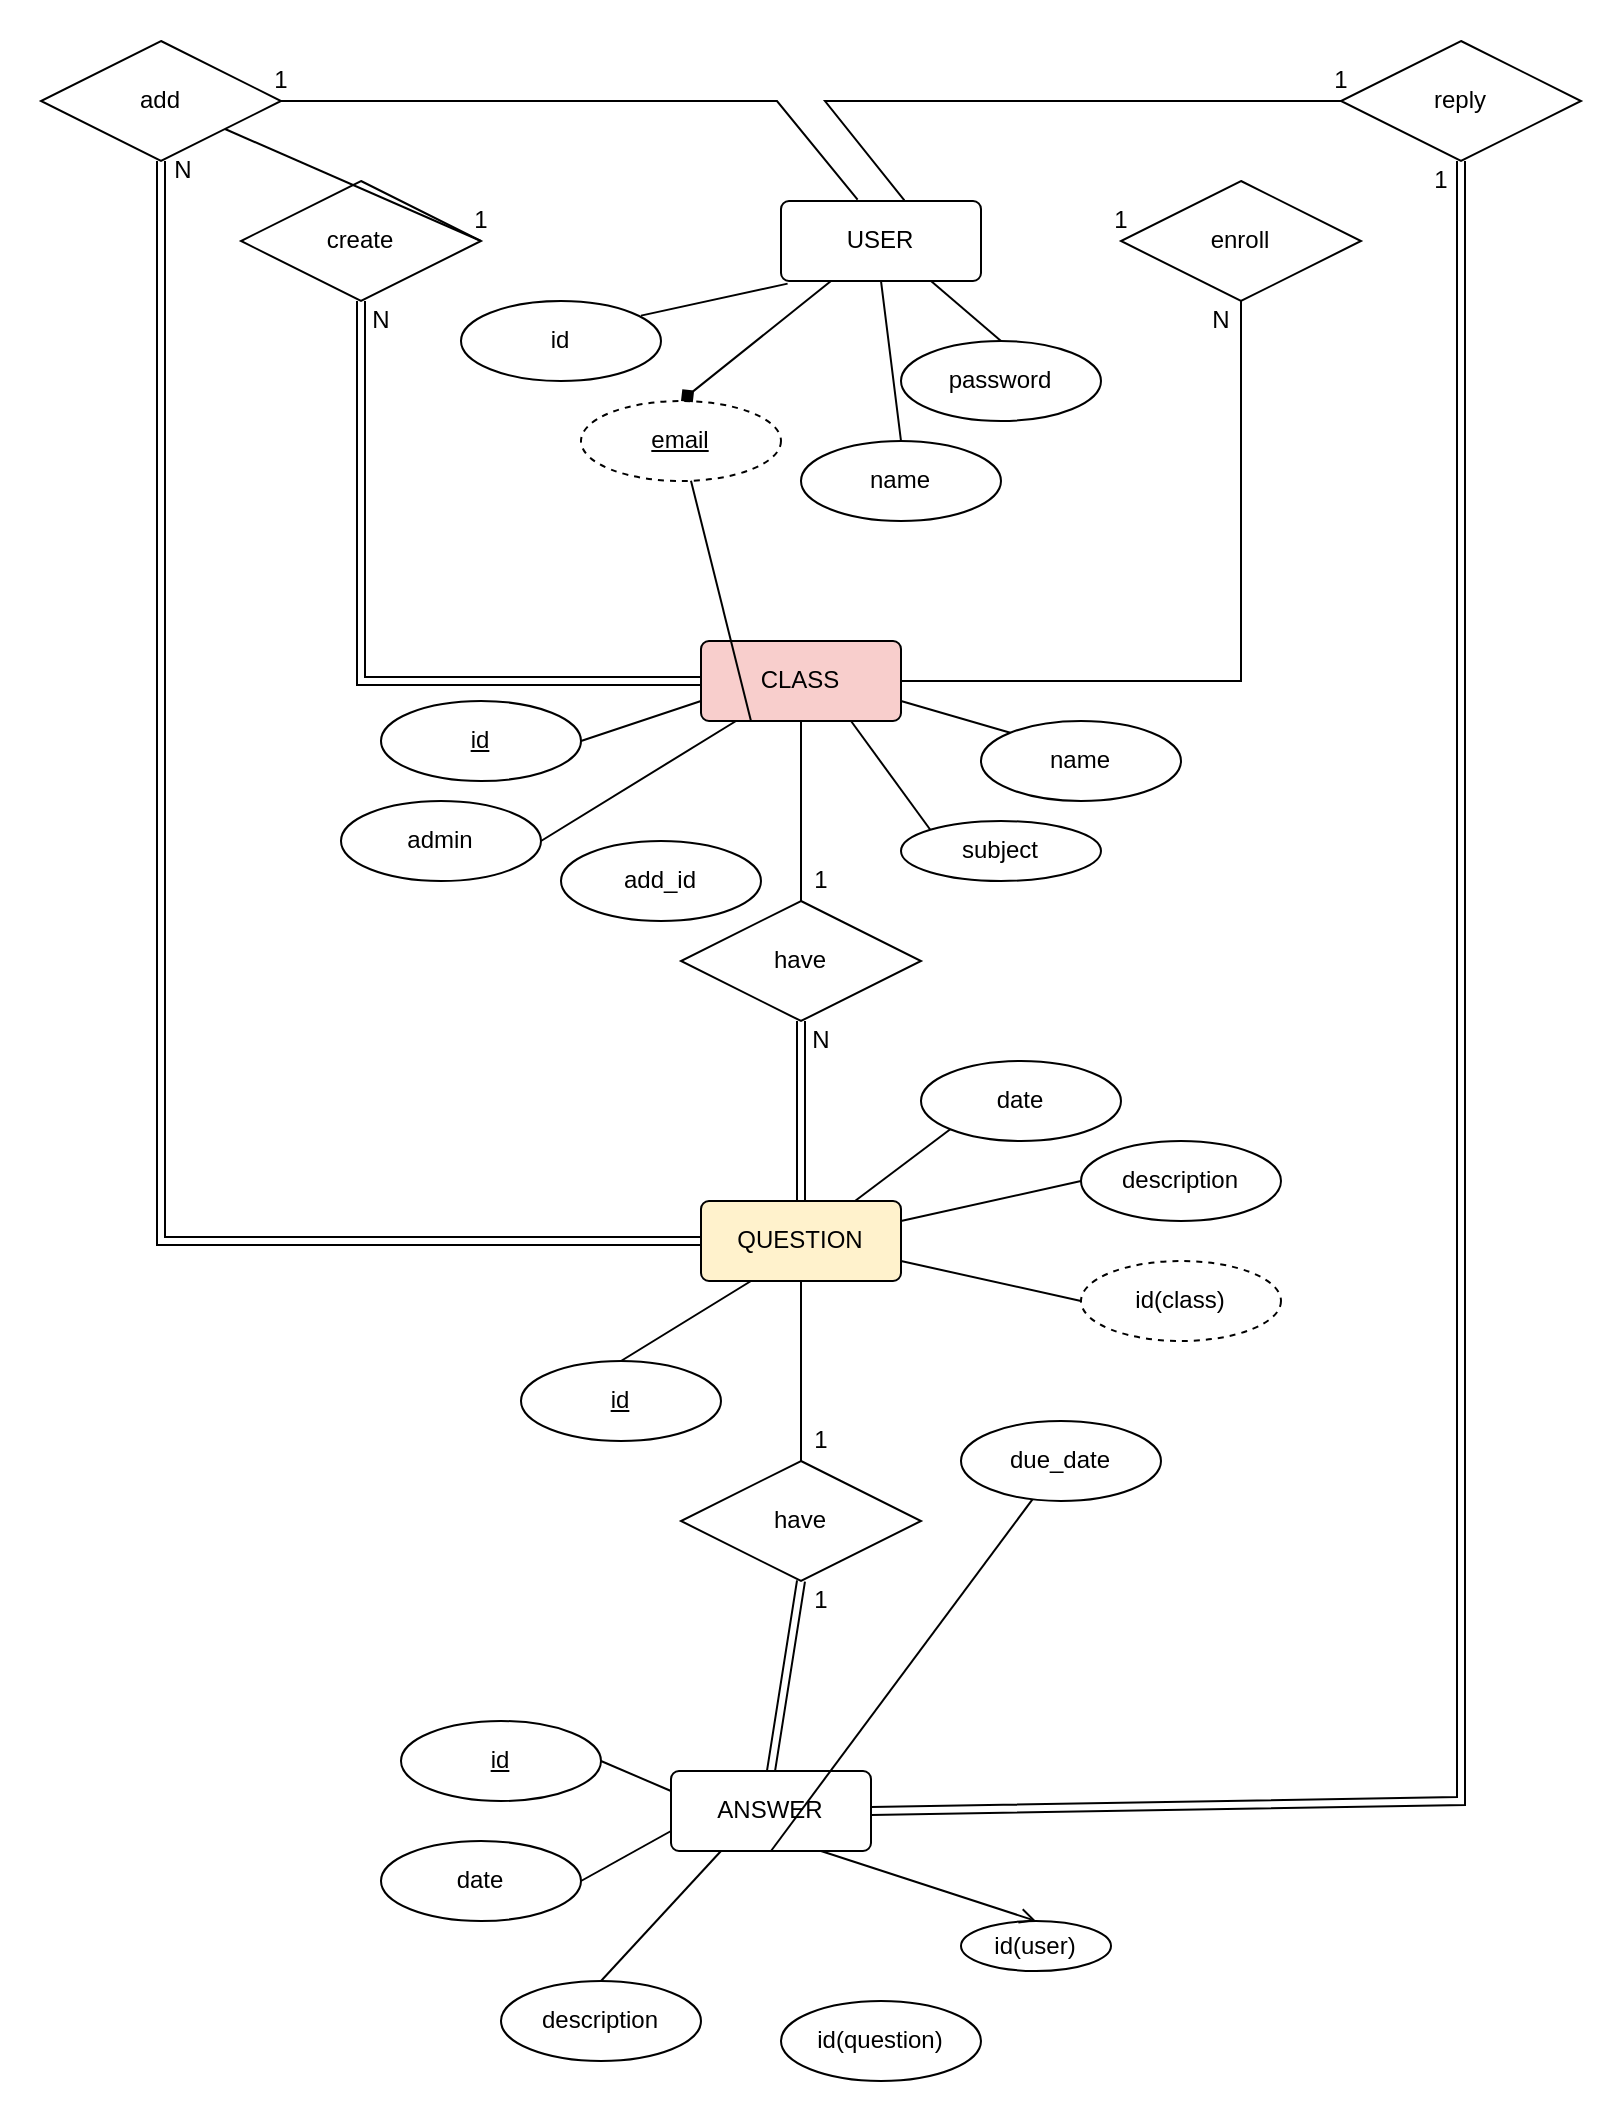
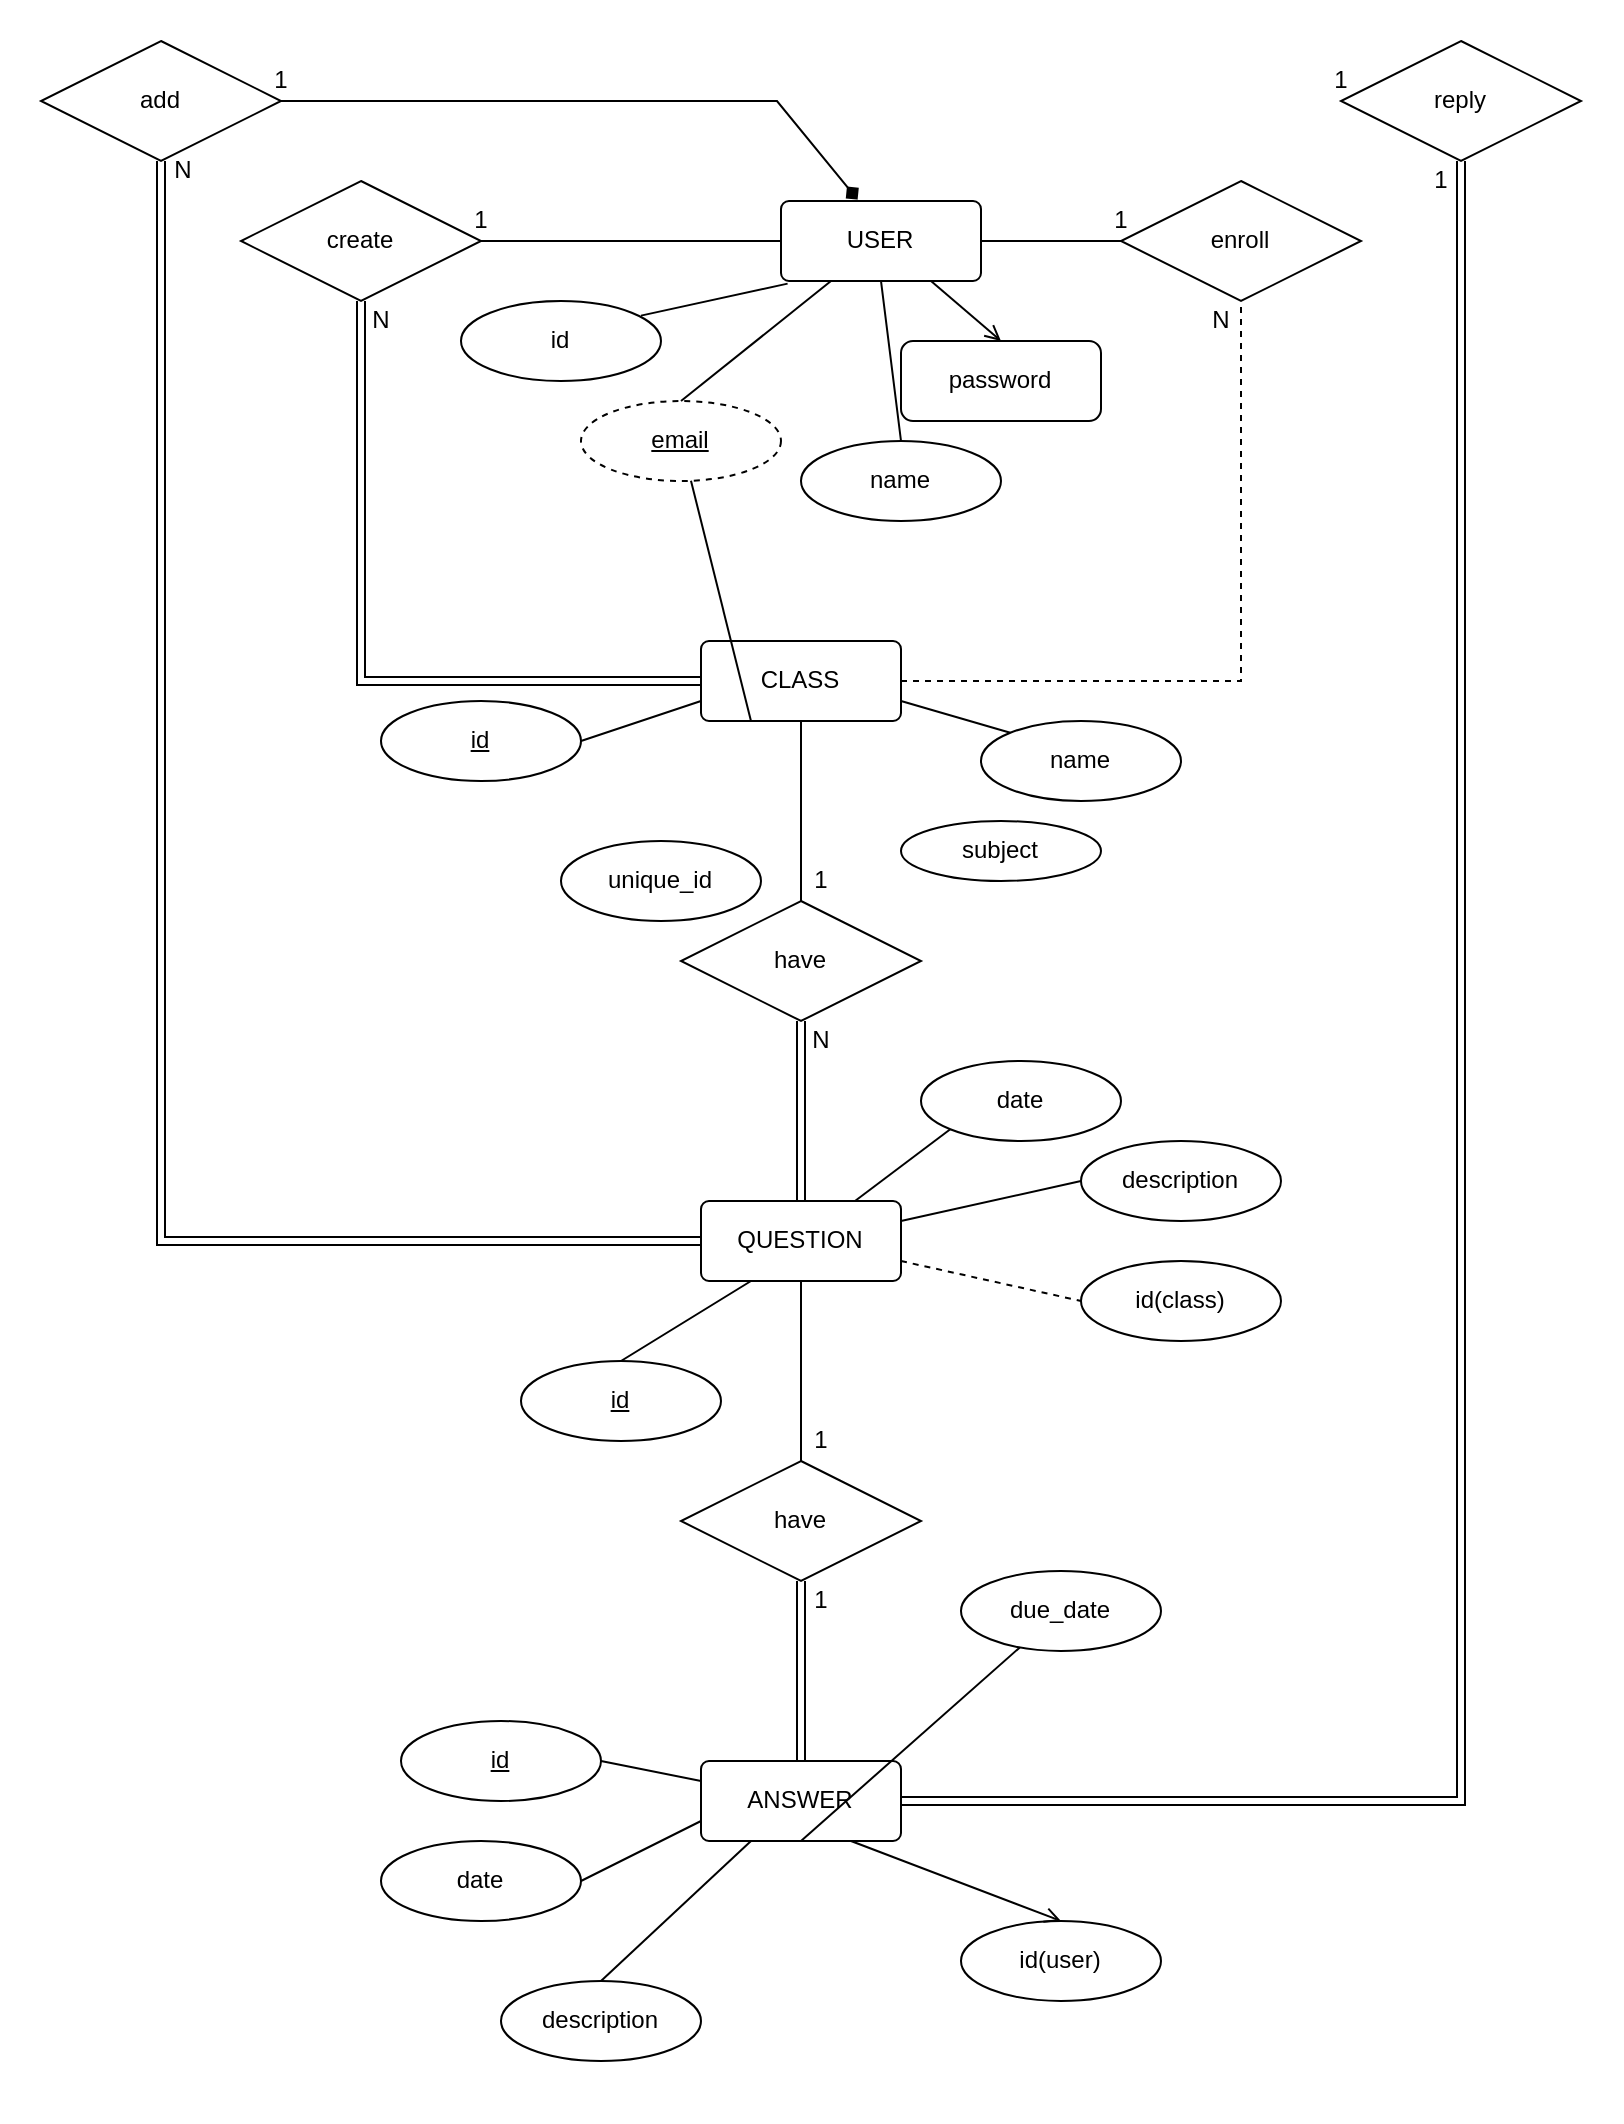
edge "reply" -- "USER": removed
edge "add" -- "create": now "USER" -- "create"
edge "add" -- "USER": arrowhead none -> diamond
edge "USER" -- "enroll": added
edge "USER" -- "password": arrowhead none -> open
node "password": shape ellipse -> rounded rectangle
edge "USER" -> "email": arrowhead diamond -> none
edge "enroll" -- "CLASS": style solid -> dashed
node "CLASS": fillcolor #f8cecc -> #ffffff
edge "CLASS" -- "subject": removed
edge "CLASS" -- "admin": removed
node "admin": removed
node "add_id": label "add_id" -> "unique_id"
node "QUESTION": fillcolor #fff2cc -> #ffffff
edge "QUESTION" -- "id(class)": style solid -> dashed
node "id(class)": style dashed -> solid
node "due_date": moved (1061, 1461) -> (1061, 1611)
node "ANSWER": moved (771, 1811) -> (801, 1801)
node "id(user)": size 150x50 -> 200x80
node "id(question)": removed
